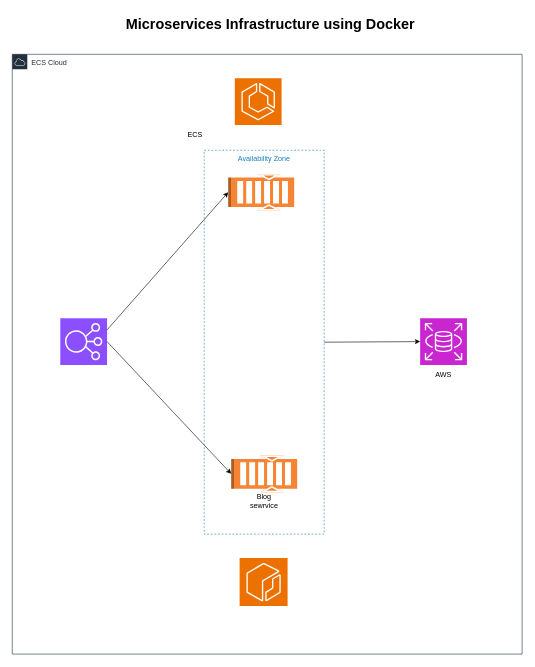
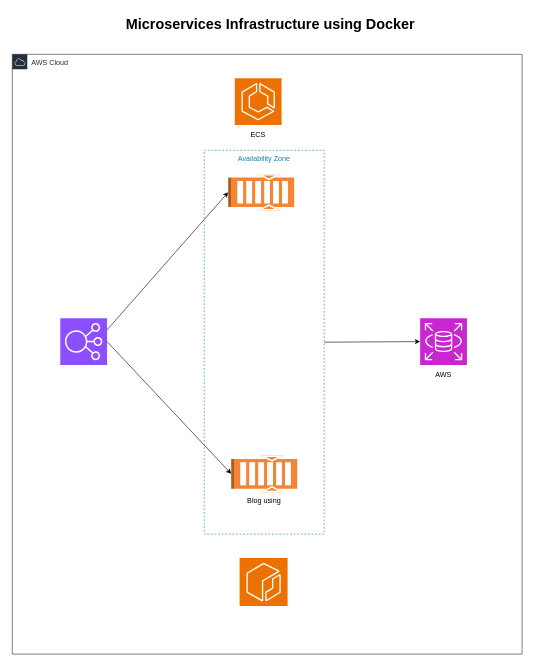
node "ECS Cloud": label "ECS Cloud" -> "AWS Cloud"
node "ECS": moved (195, 135) -> (258, 135)
node "Blog sewrvice": label "Blog sewrvice" -> "Blog using"
